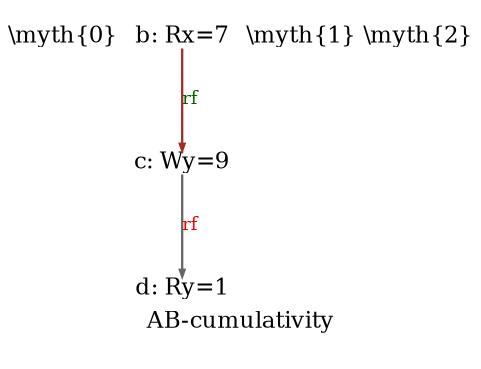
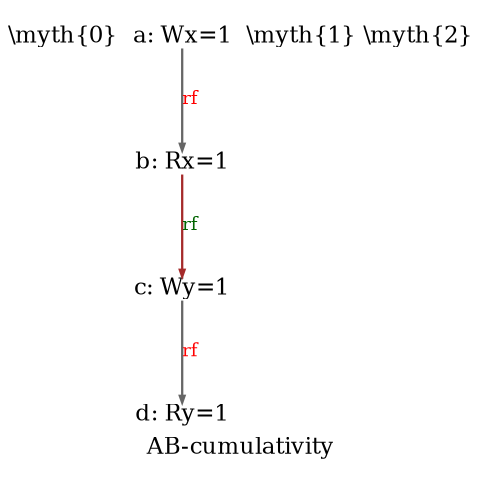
node "b: Rx=7": label "b: Rx=7" -> "b: Rx=1"
node "a: Wx=1": added
node "c: Wy=9": label "c: Wy=9" -> "c: Wy=1"
